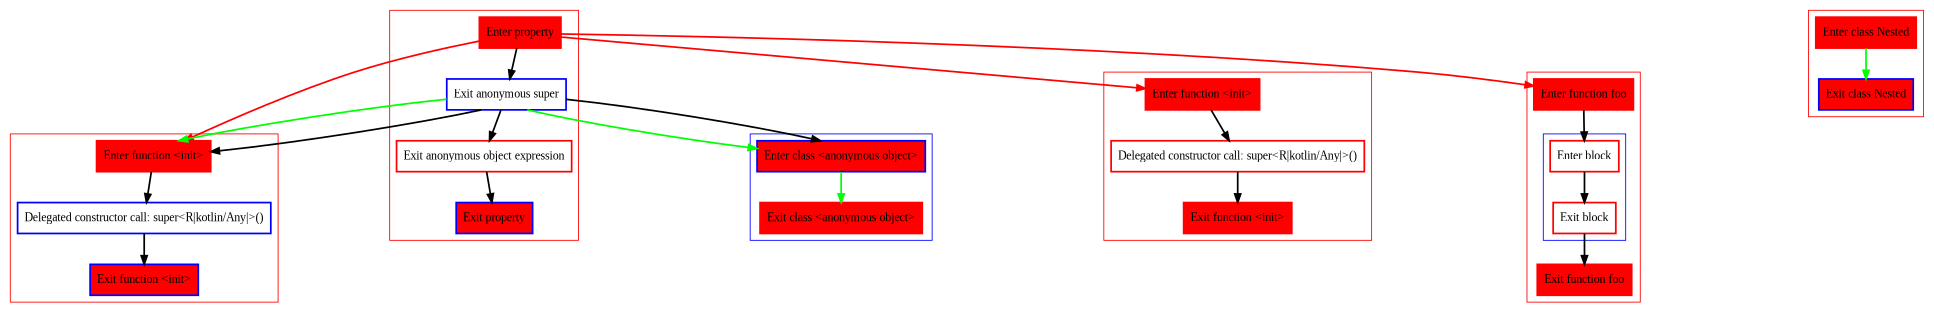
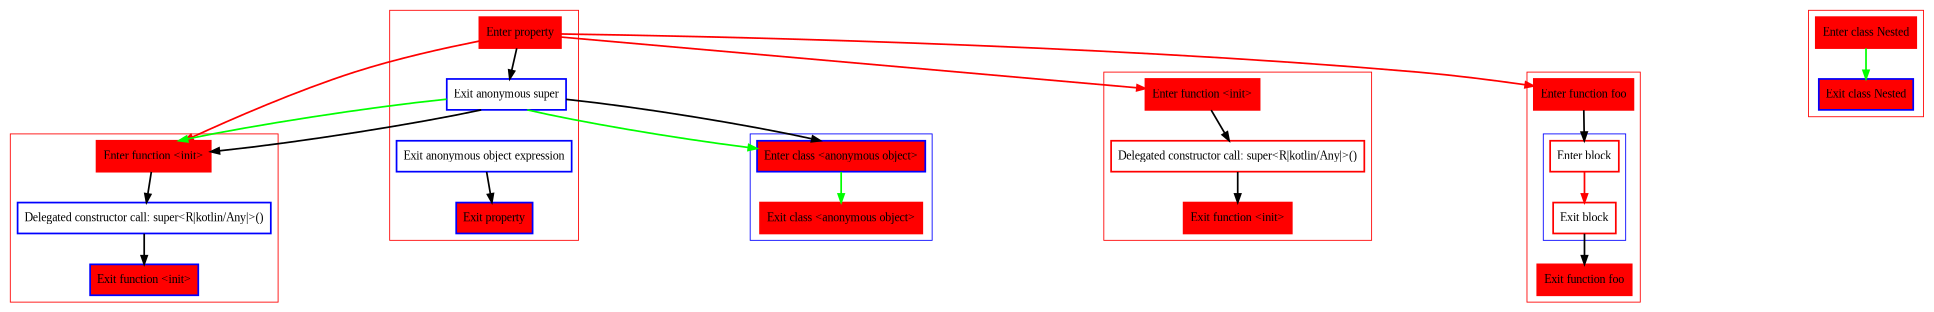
edge "Exit anonymous super" -> "Exit anonymous object expression": removed
node "Exit anonymous object expression": color red -> blue
edge "Enter block" -> "Exit block": color black -> red
